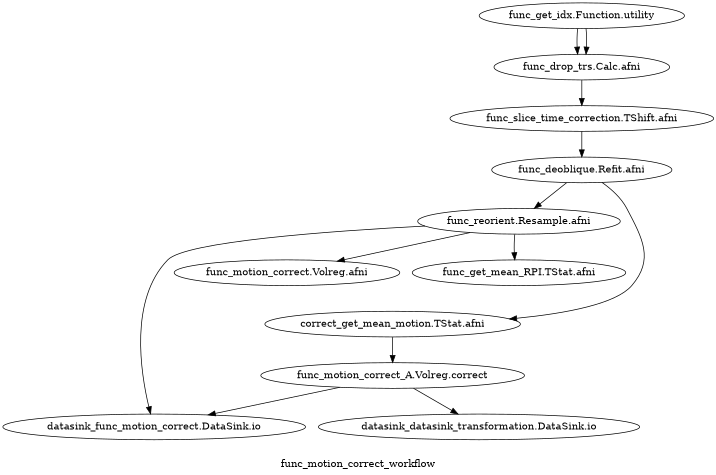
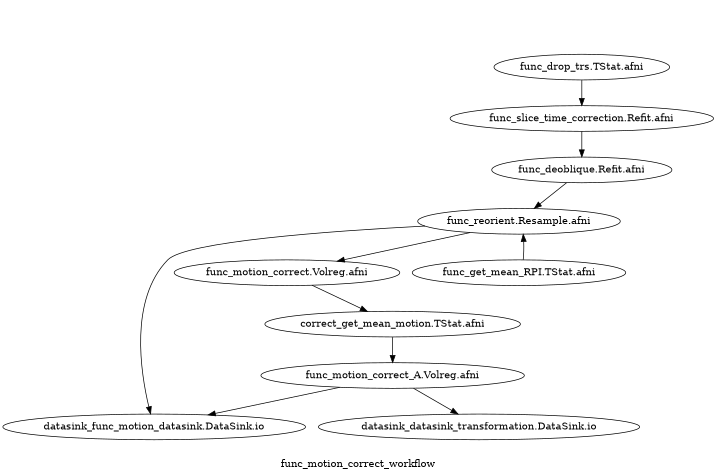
node "func_get_idx.Function.utility": removed
node "func_drop_trs.Calc.afni": label "func_drop_trs.Calc.afni" -> "func_drop_trs.TStat.afni"
node "func_slice_time_correction.TShift.afni": label "func_slice_time_correction.TShift.afni" -> "func_slice_time_correction.Refit.afni"
edge "func_reorient.Resample.afni" -> "func_get_mean_RPI.TStat.afni": reversed
edge "func_deoblique.Refit.afni" -> "correct_get_mean_motion.TStat.afni": now "func_motion_correct.Volreg.afni" -> "correct_get_mean_motion.TStat.afni"
node "func_motion_correct_A.Volreg.correct": label "func_motion_correct_A.Volreg.correct" -> "func_motion_correct_A.Volreg.afni"
node "datasink_func_motion_correct.DataSink.io": label "datasink_func_motion_correct.DataSink.io" -> "datasink_func_motion_datasink.DataSink.io"
